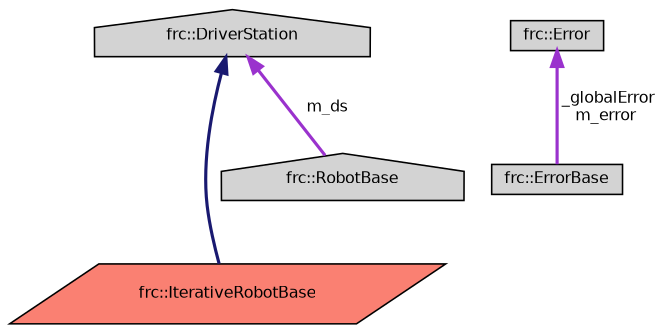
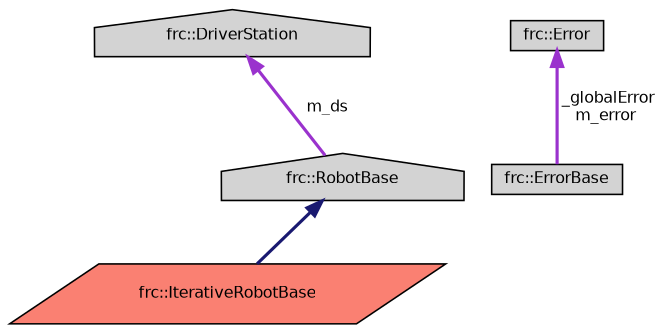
edge "frc::IterativeRobotBase" -> "frc::DriverStation": now "frc::IterativeRobotBase" -> "frc::RobotBase"
